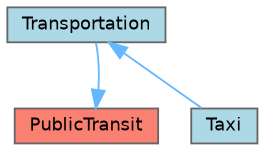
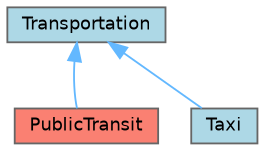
edge "Transportation" -> "PublicTransit": reversed
